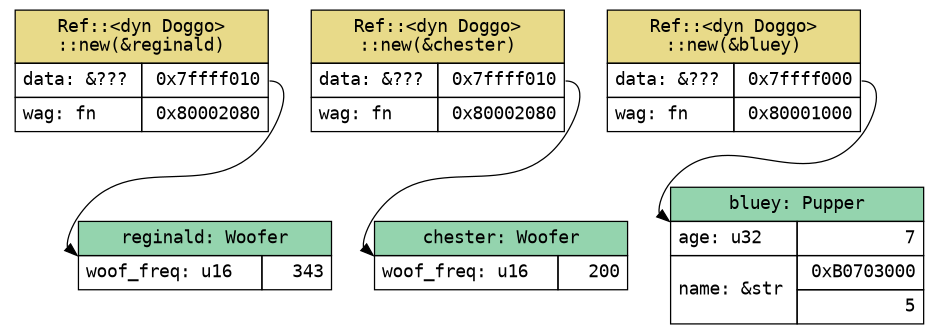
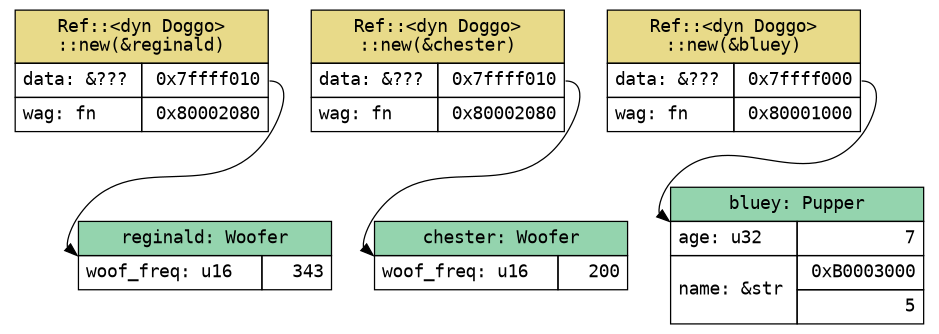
node "bluey: Pupper": text "0xB0703000" -> "0xB0003000"
